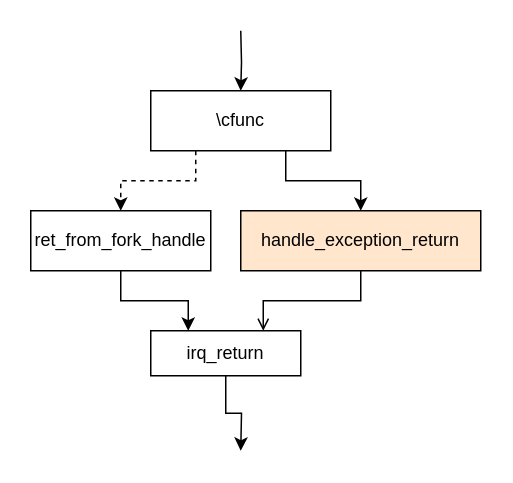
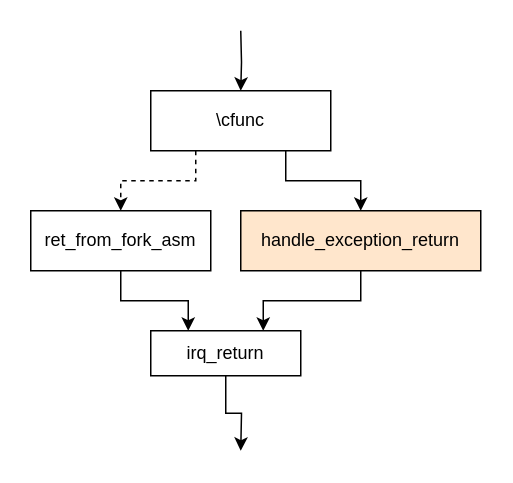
node "ret_from_fork_handle": label "ret_from_fork_handle" -> "ret_from_fork_asm"
edge "handle_exception_return" -> "irq_return": arrowhead open -> classic
